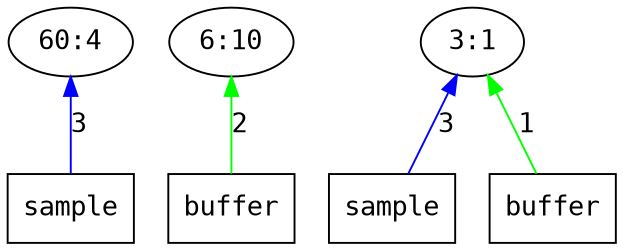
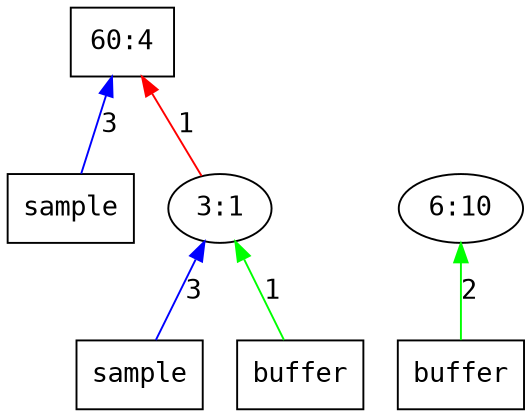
node "60:4": shape ellipse -> box
edge "3:1" -> "60:4": added, label "1"
